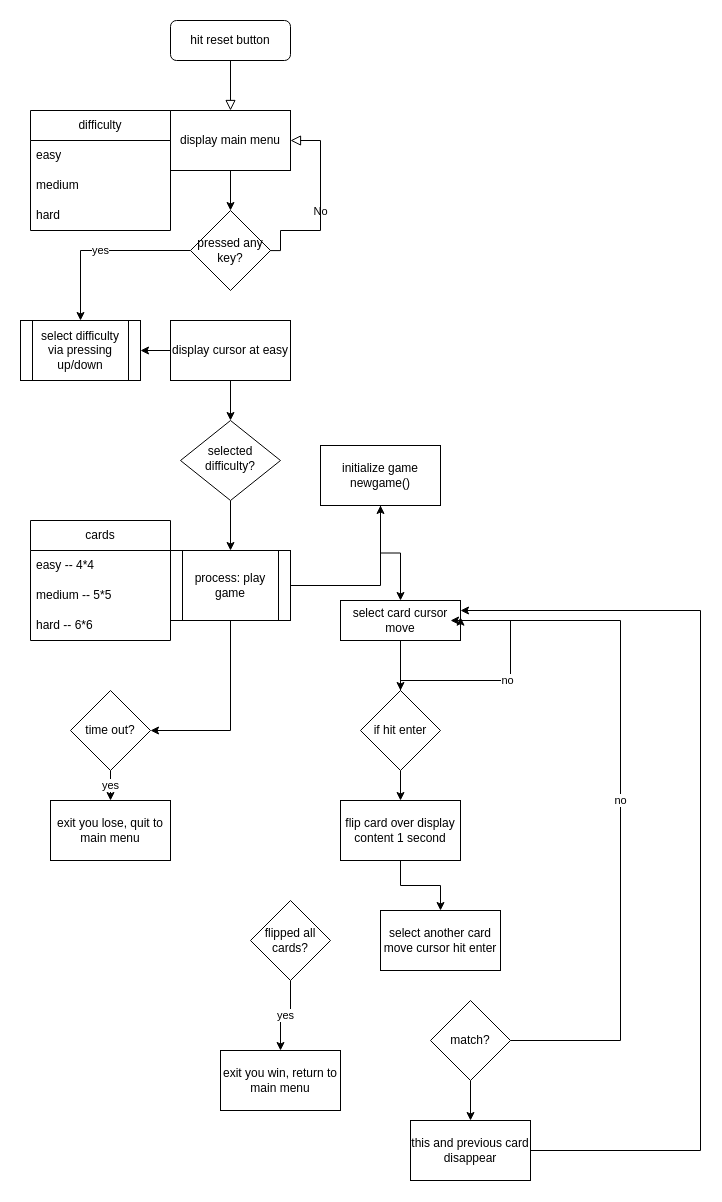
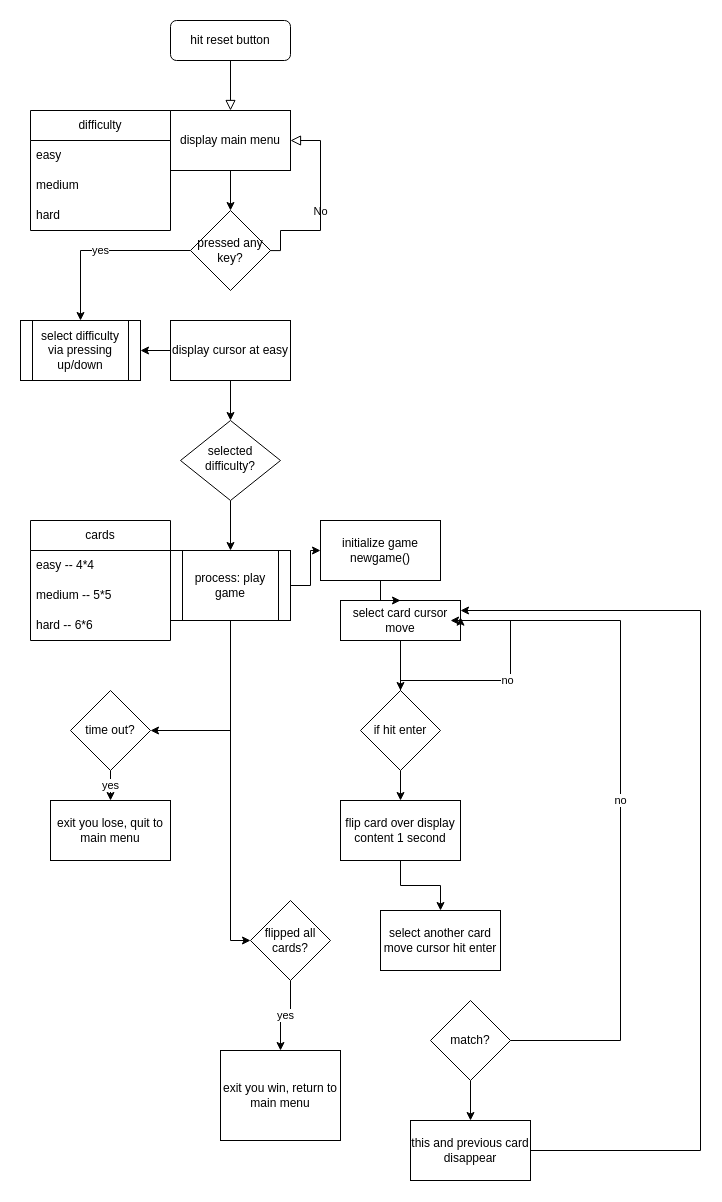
node "initialize game newgame()": moved (381, 476) -> (381, 551)
edge "process: play game" -> "flipped all cards?": added
node "exit you win, return to main menu": size 120x60 -> 120x90
